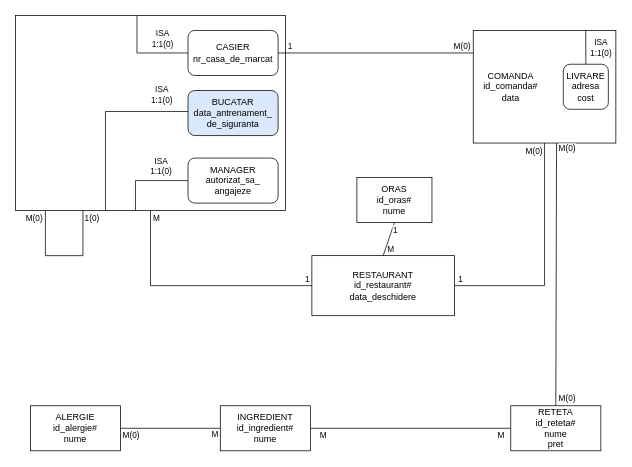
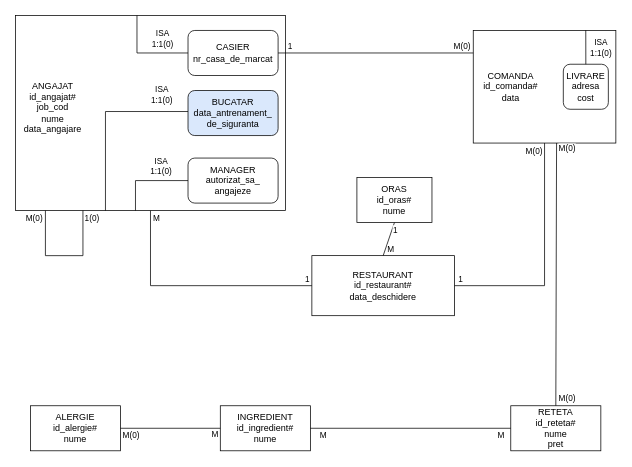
node "ANGAJAT id_angajat# job_cod nume data_angajare": added
